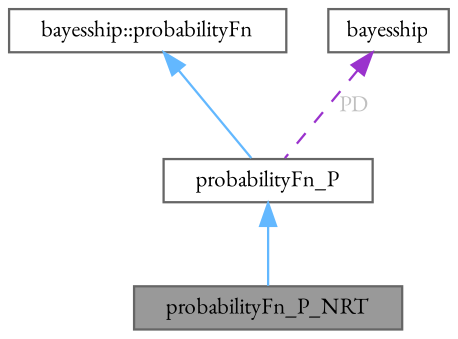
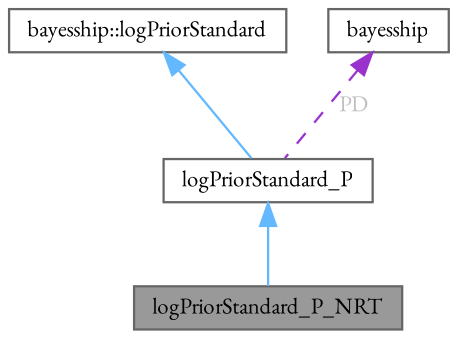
node "bayesship::probabilityFn": label "bayesship::probabilityFn" -> "bayesship::logPriorStandard"
node "probabilityFn_P": label "probabilityFn_P" -> "logPriorStandard_P"
node "probabilityFn_P_NRT": label "probabilityFn_P_NRT" -> "logPriorStandard_P_NRT"
